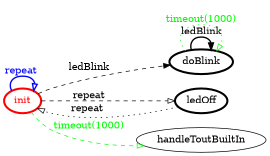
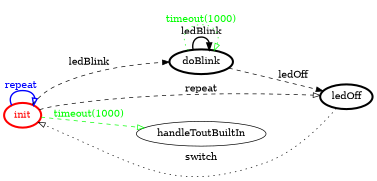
edge "doBlink" -> "ledOff": added, label "ledOff"
edge "ledOff" -> "init": label "repeat " -> "switch"
